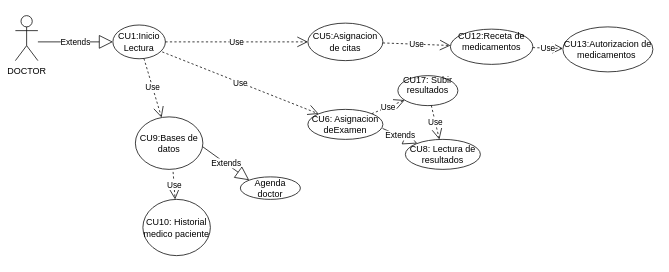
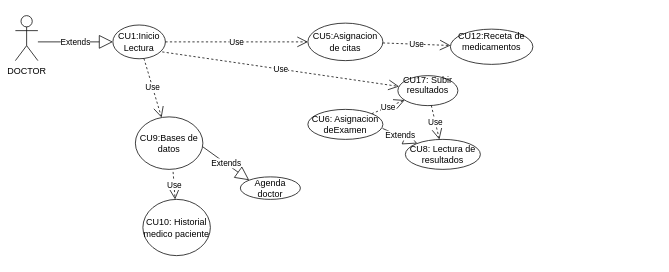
edge "CU12:Receta de medicamentos" -> "CU13:Autorizacion de medicamentos": removed, label "Use"
node "CU13:Autorizacion de medicamentos": removed
edge "CU1:Inicio Lectura" -> "CU6: Asignacion deExamen": now "CU1:Inicio Lectura" -> "CU17: Subir resultados"
